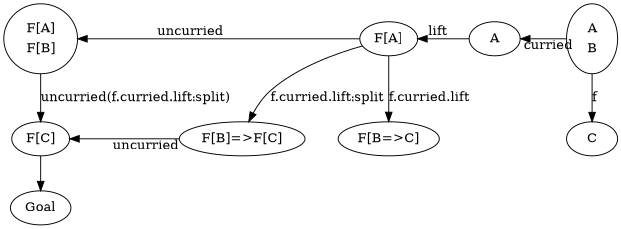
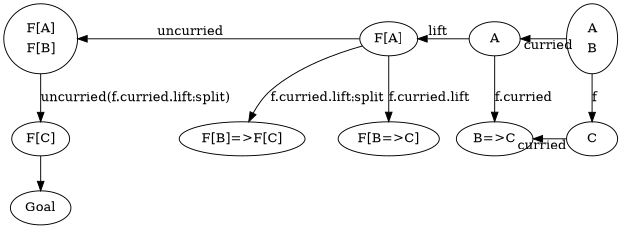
edge "F[B]=>F[C]" -> "F[C]": removed, label "uncurried"
node "B=>C": added
